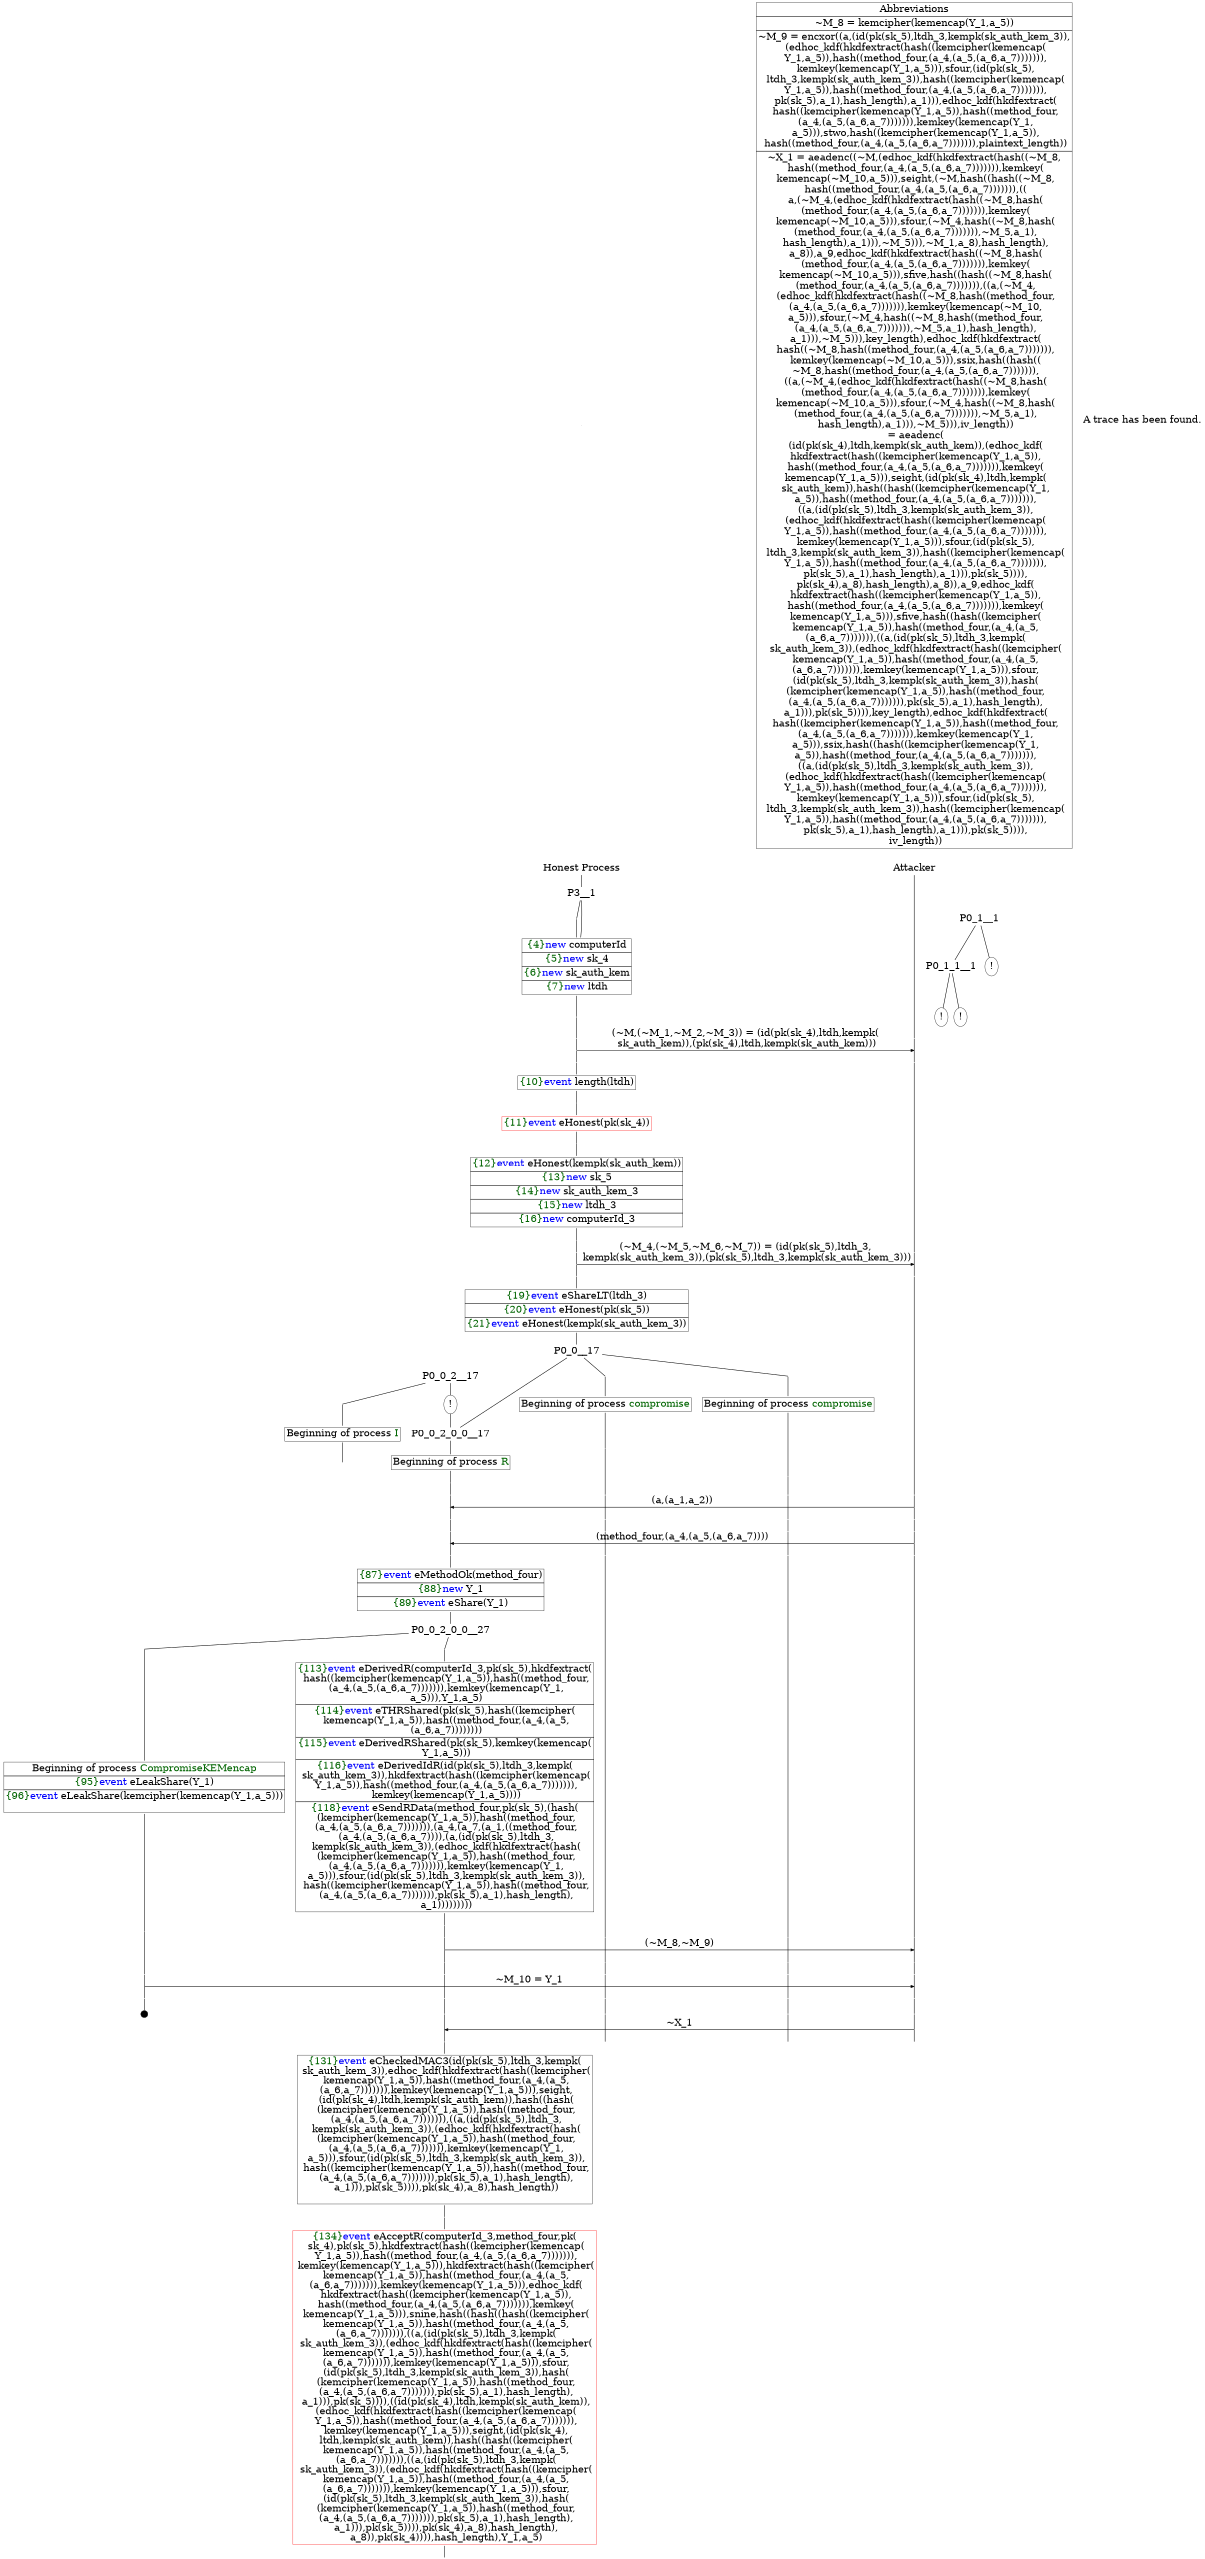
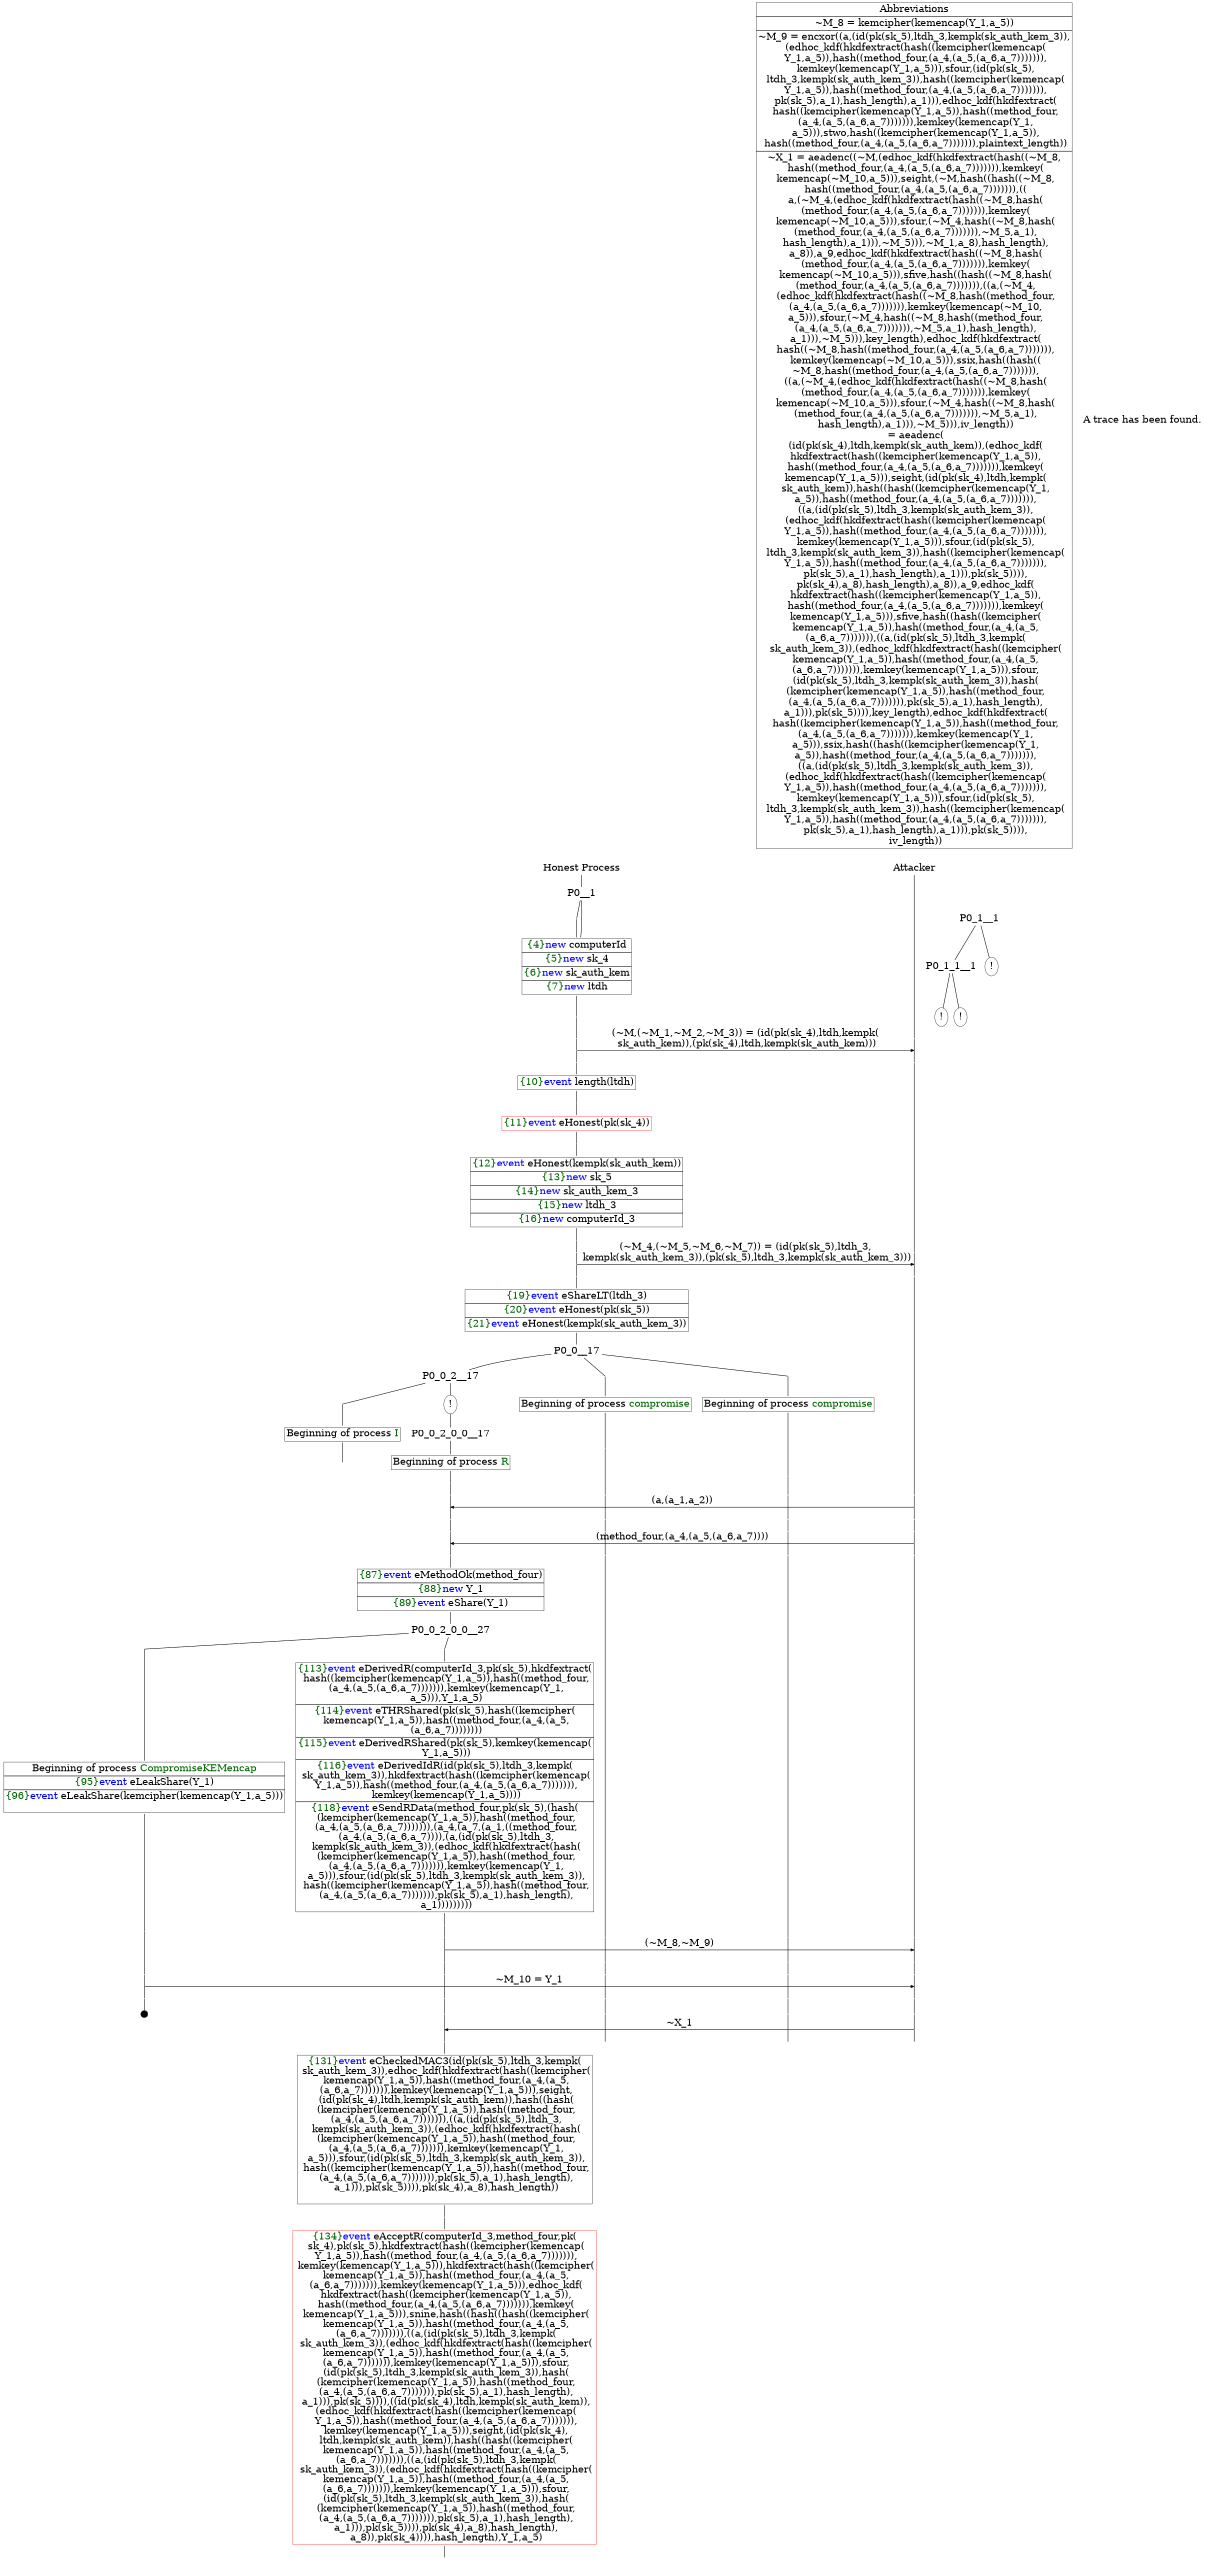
node "P3__1": label "P3__1" -> "P0__1"
edge "P0_0__17" -- "P0_0_2_0_0__17": now "P0_0__17" -- "P0_0_2__17"
